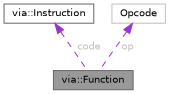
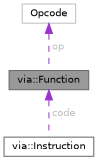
edge "via::Function" -> "via::Instruction": reversed
